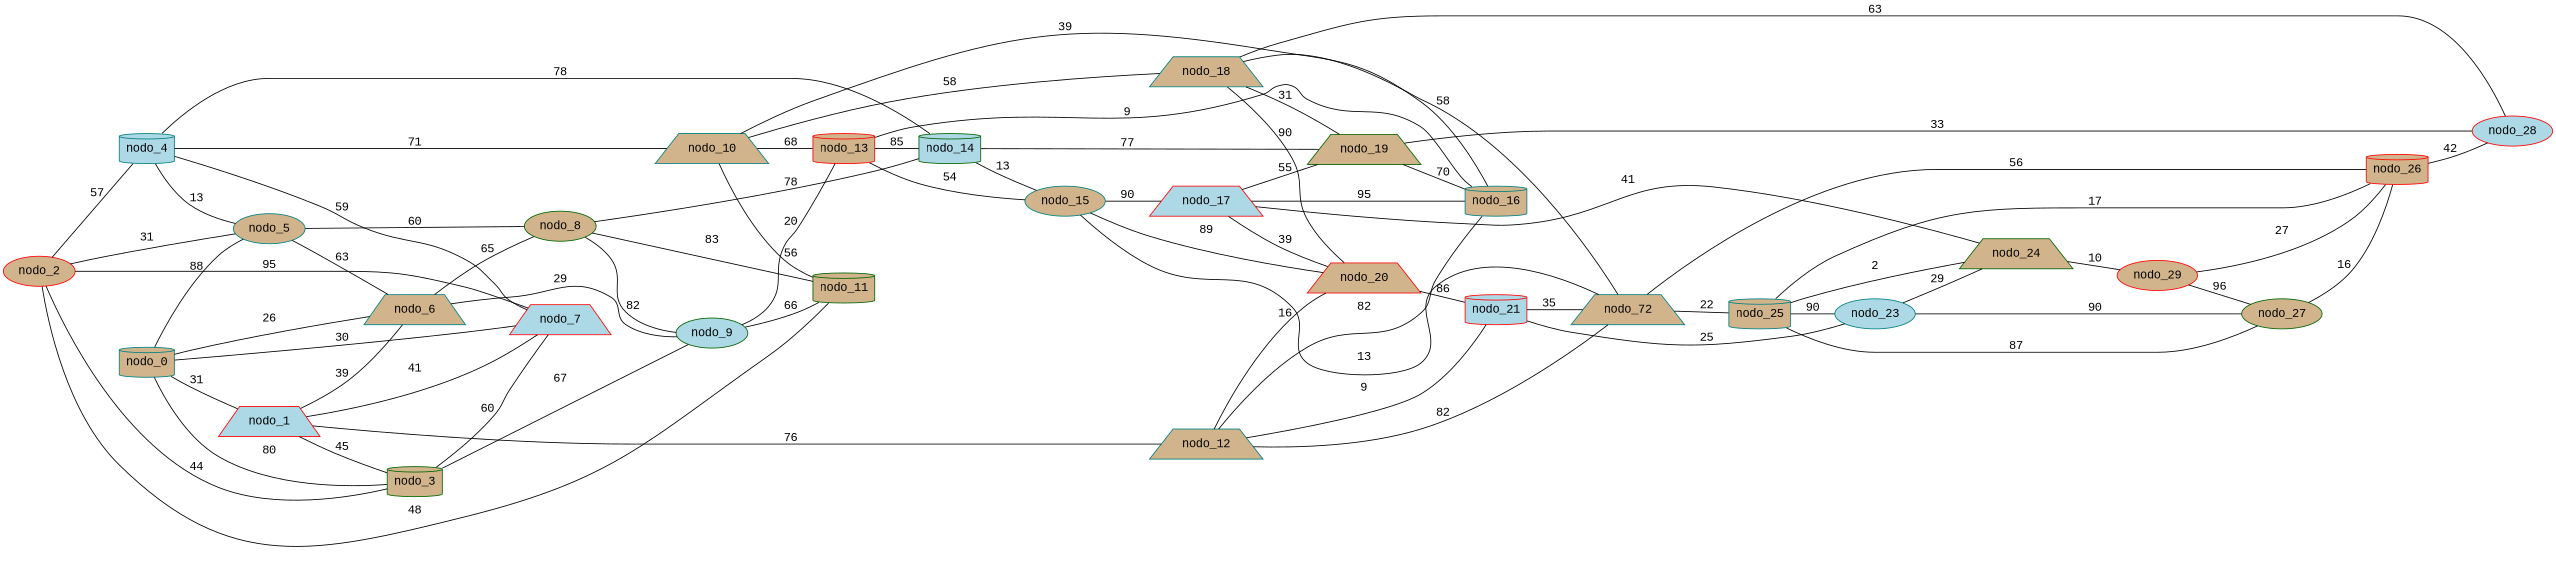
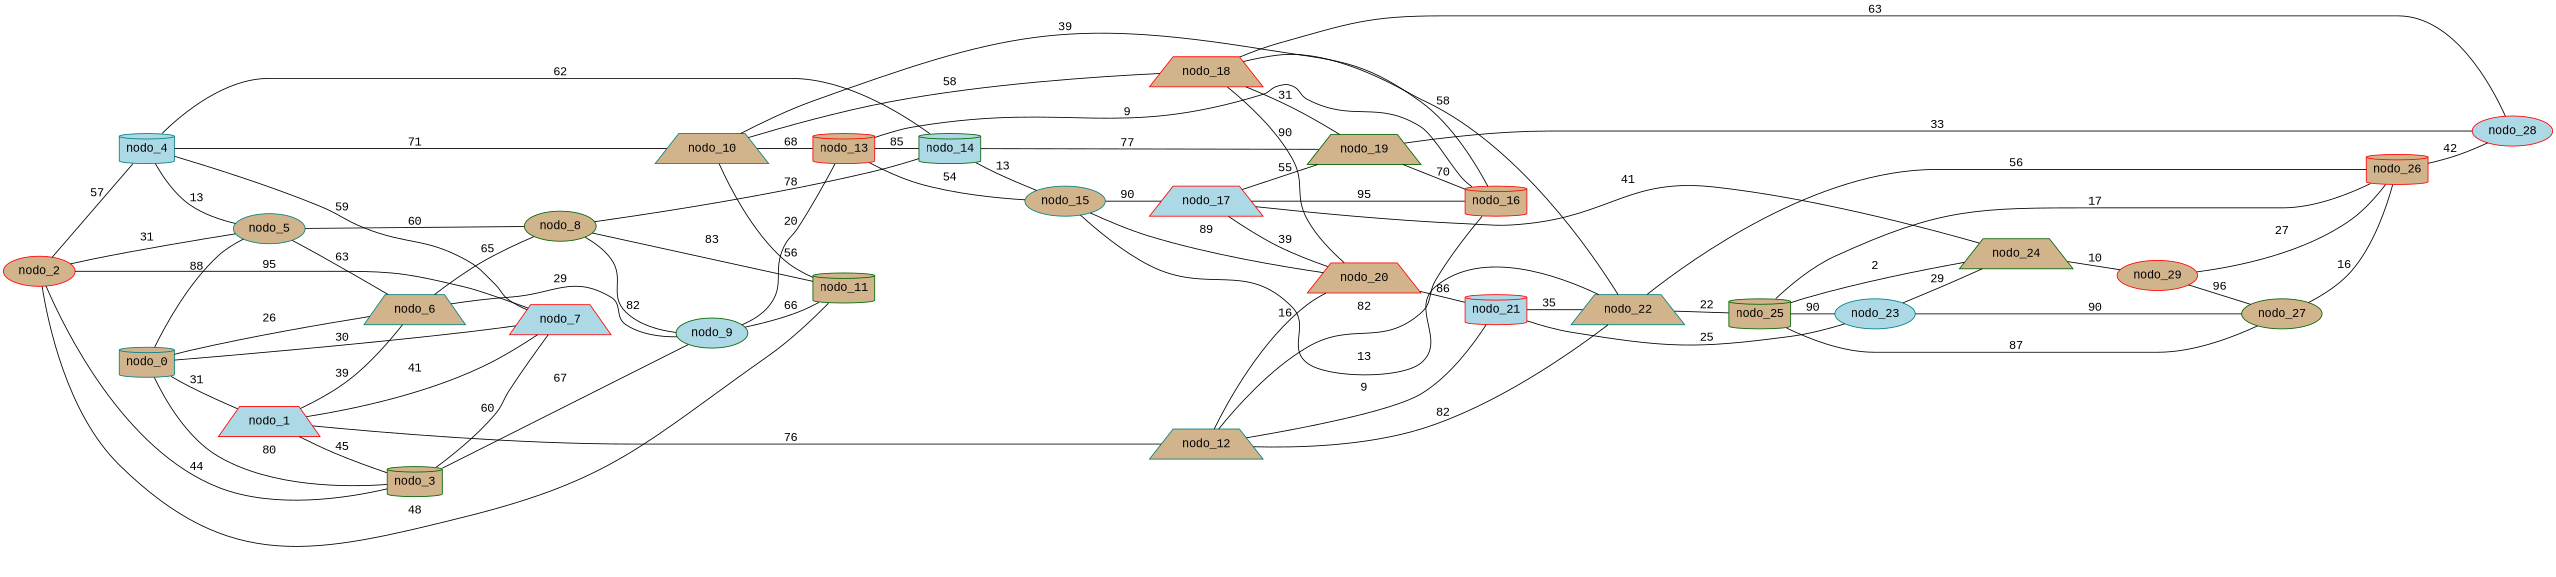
edge "nodo_4" -- "nodo_14": label "78" -> "62"
node "nodo_18": color teal -> red
node "nodo_16": color teal -> red
node "nodo_72": label "nodo_72" -> "nodo_22"
node "nodo_25": color teal -> darkgreen
